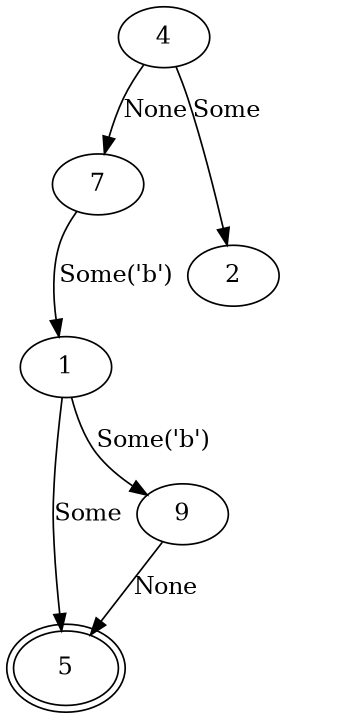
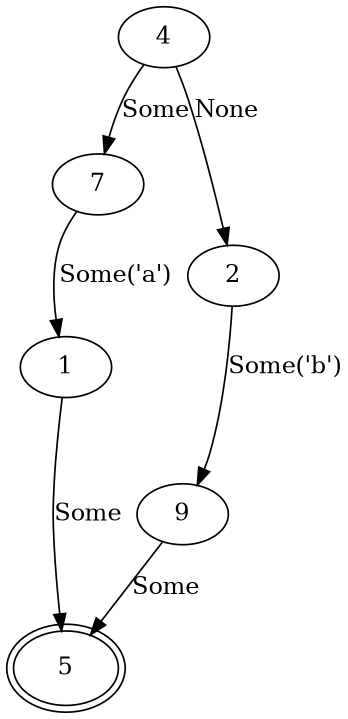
edge "4" -> "7": label "None" -> "Some"
edge "4" -> "2": label "Some" -> "None"
edge "7" -> "1": label "Some('b')" -> "Some('a')"
edge "1" -> "9": now "2" -> "9"
edge "9" -> "5": label "None" -> "Some"
